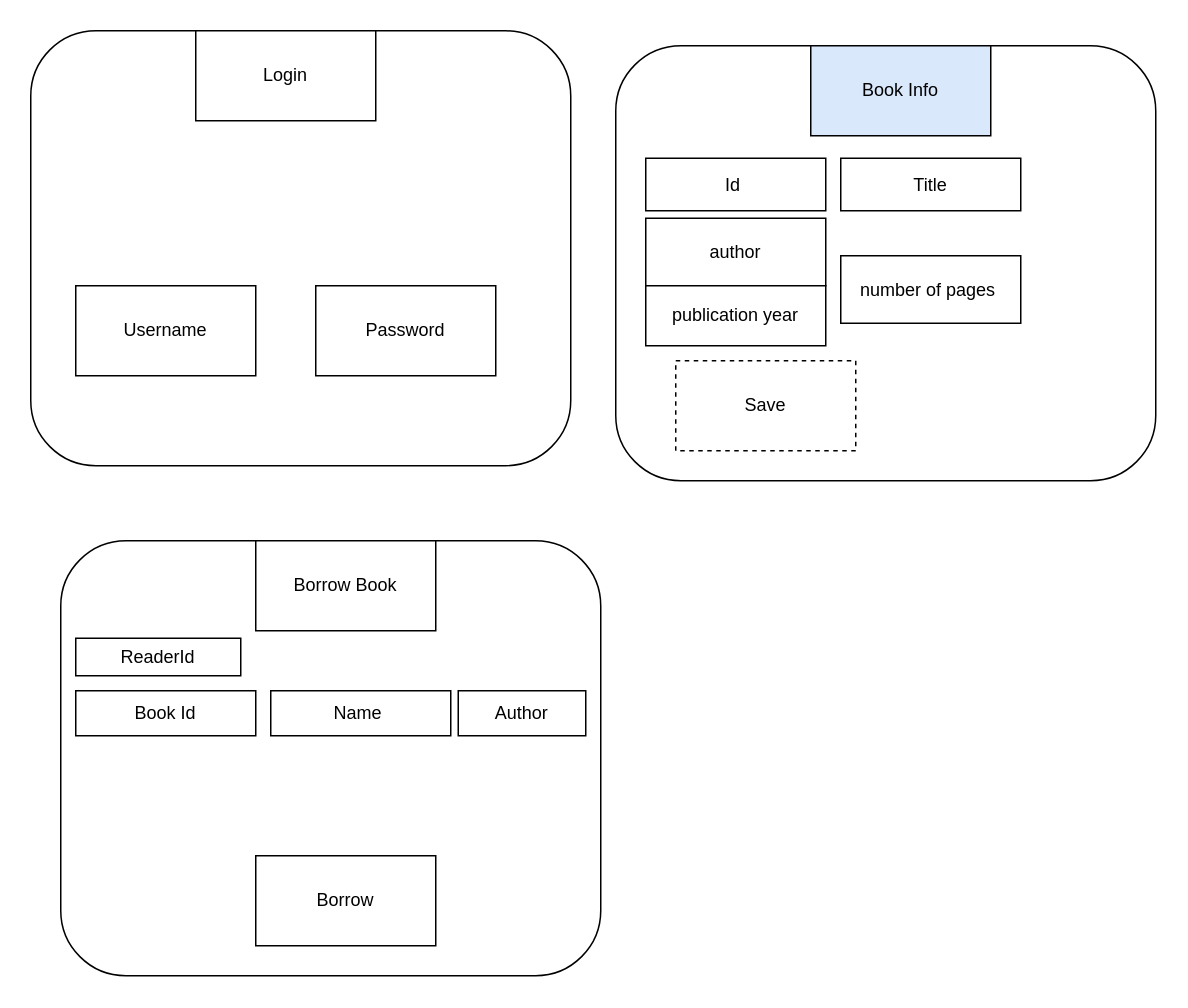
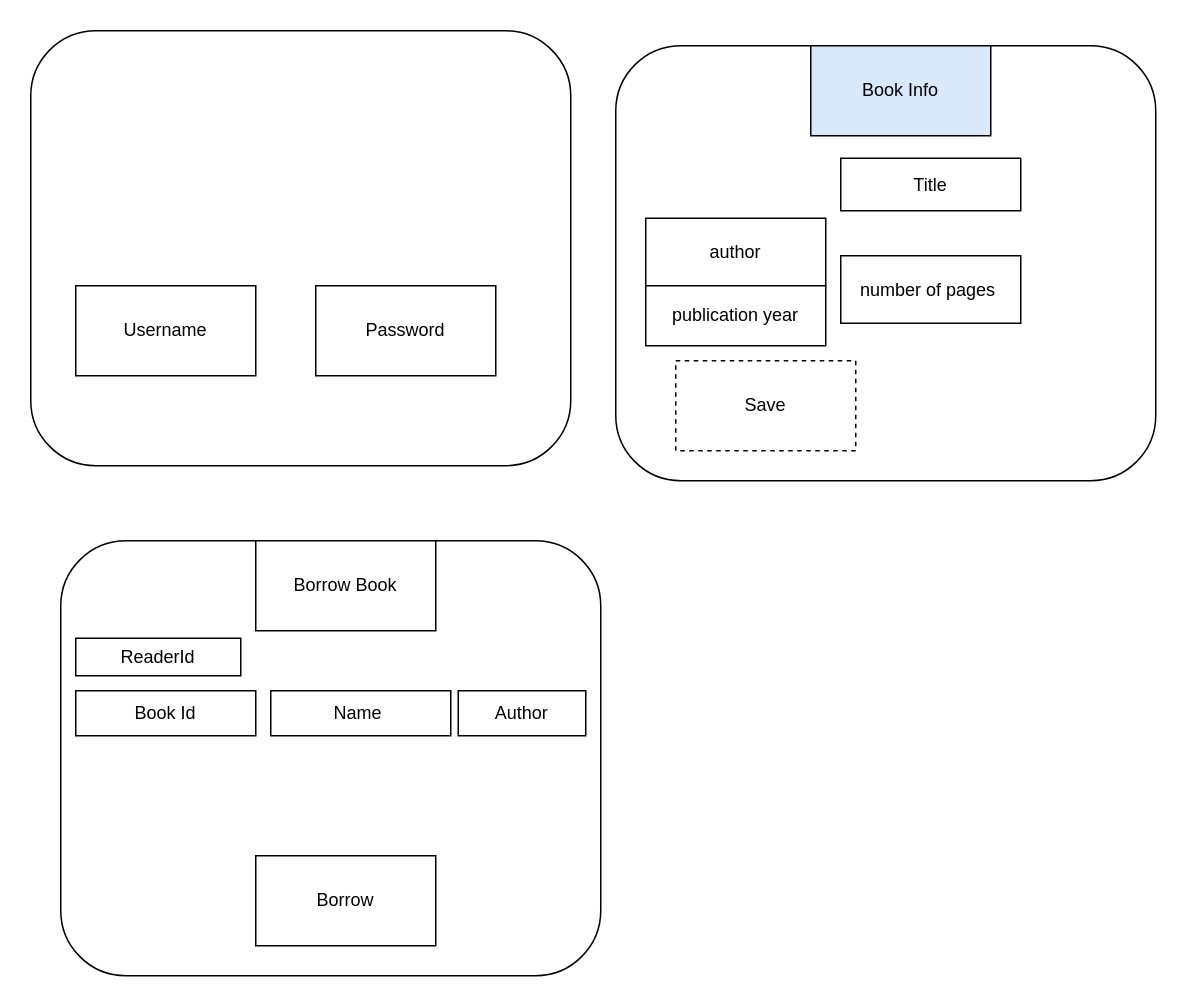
node "Login": removed
node "Id": removed
